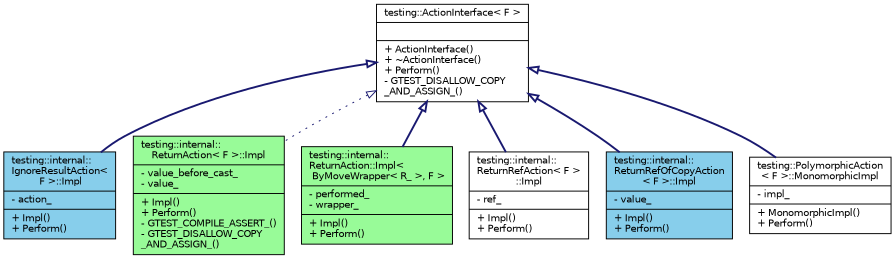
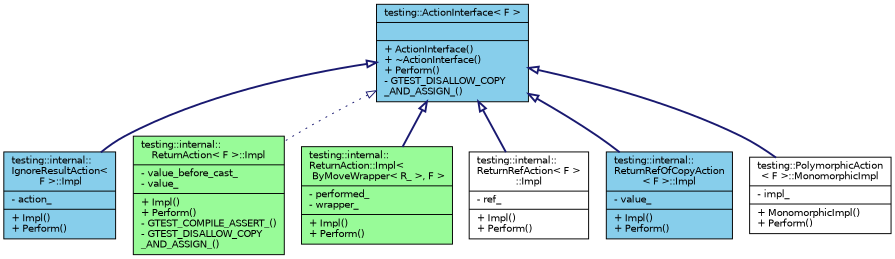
node "testing::ActionInterface< F >": fillcolor white -> skyblue
